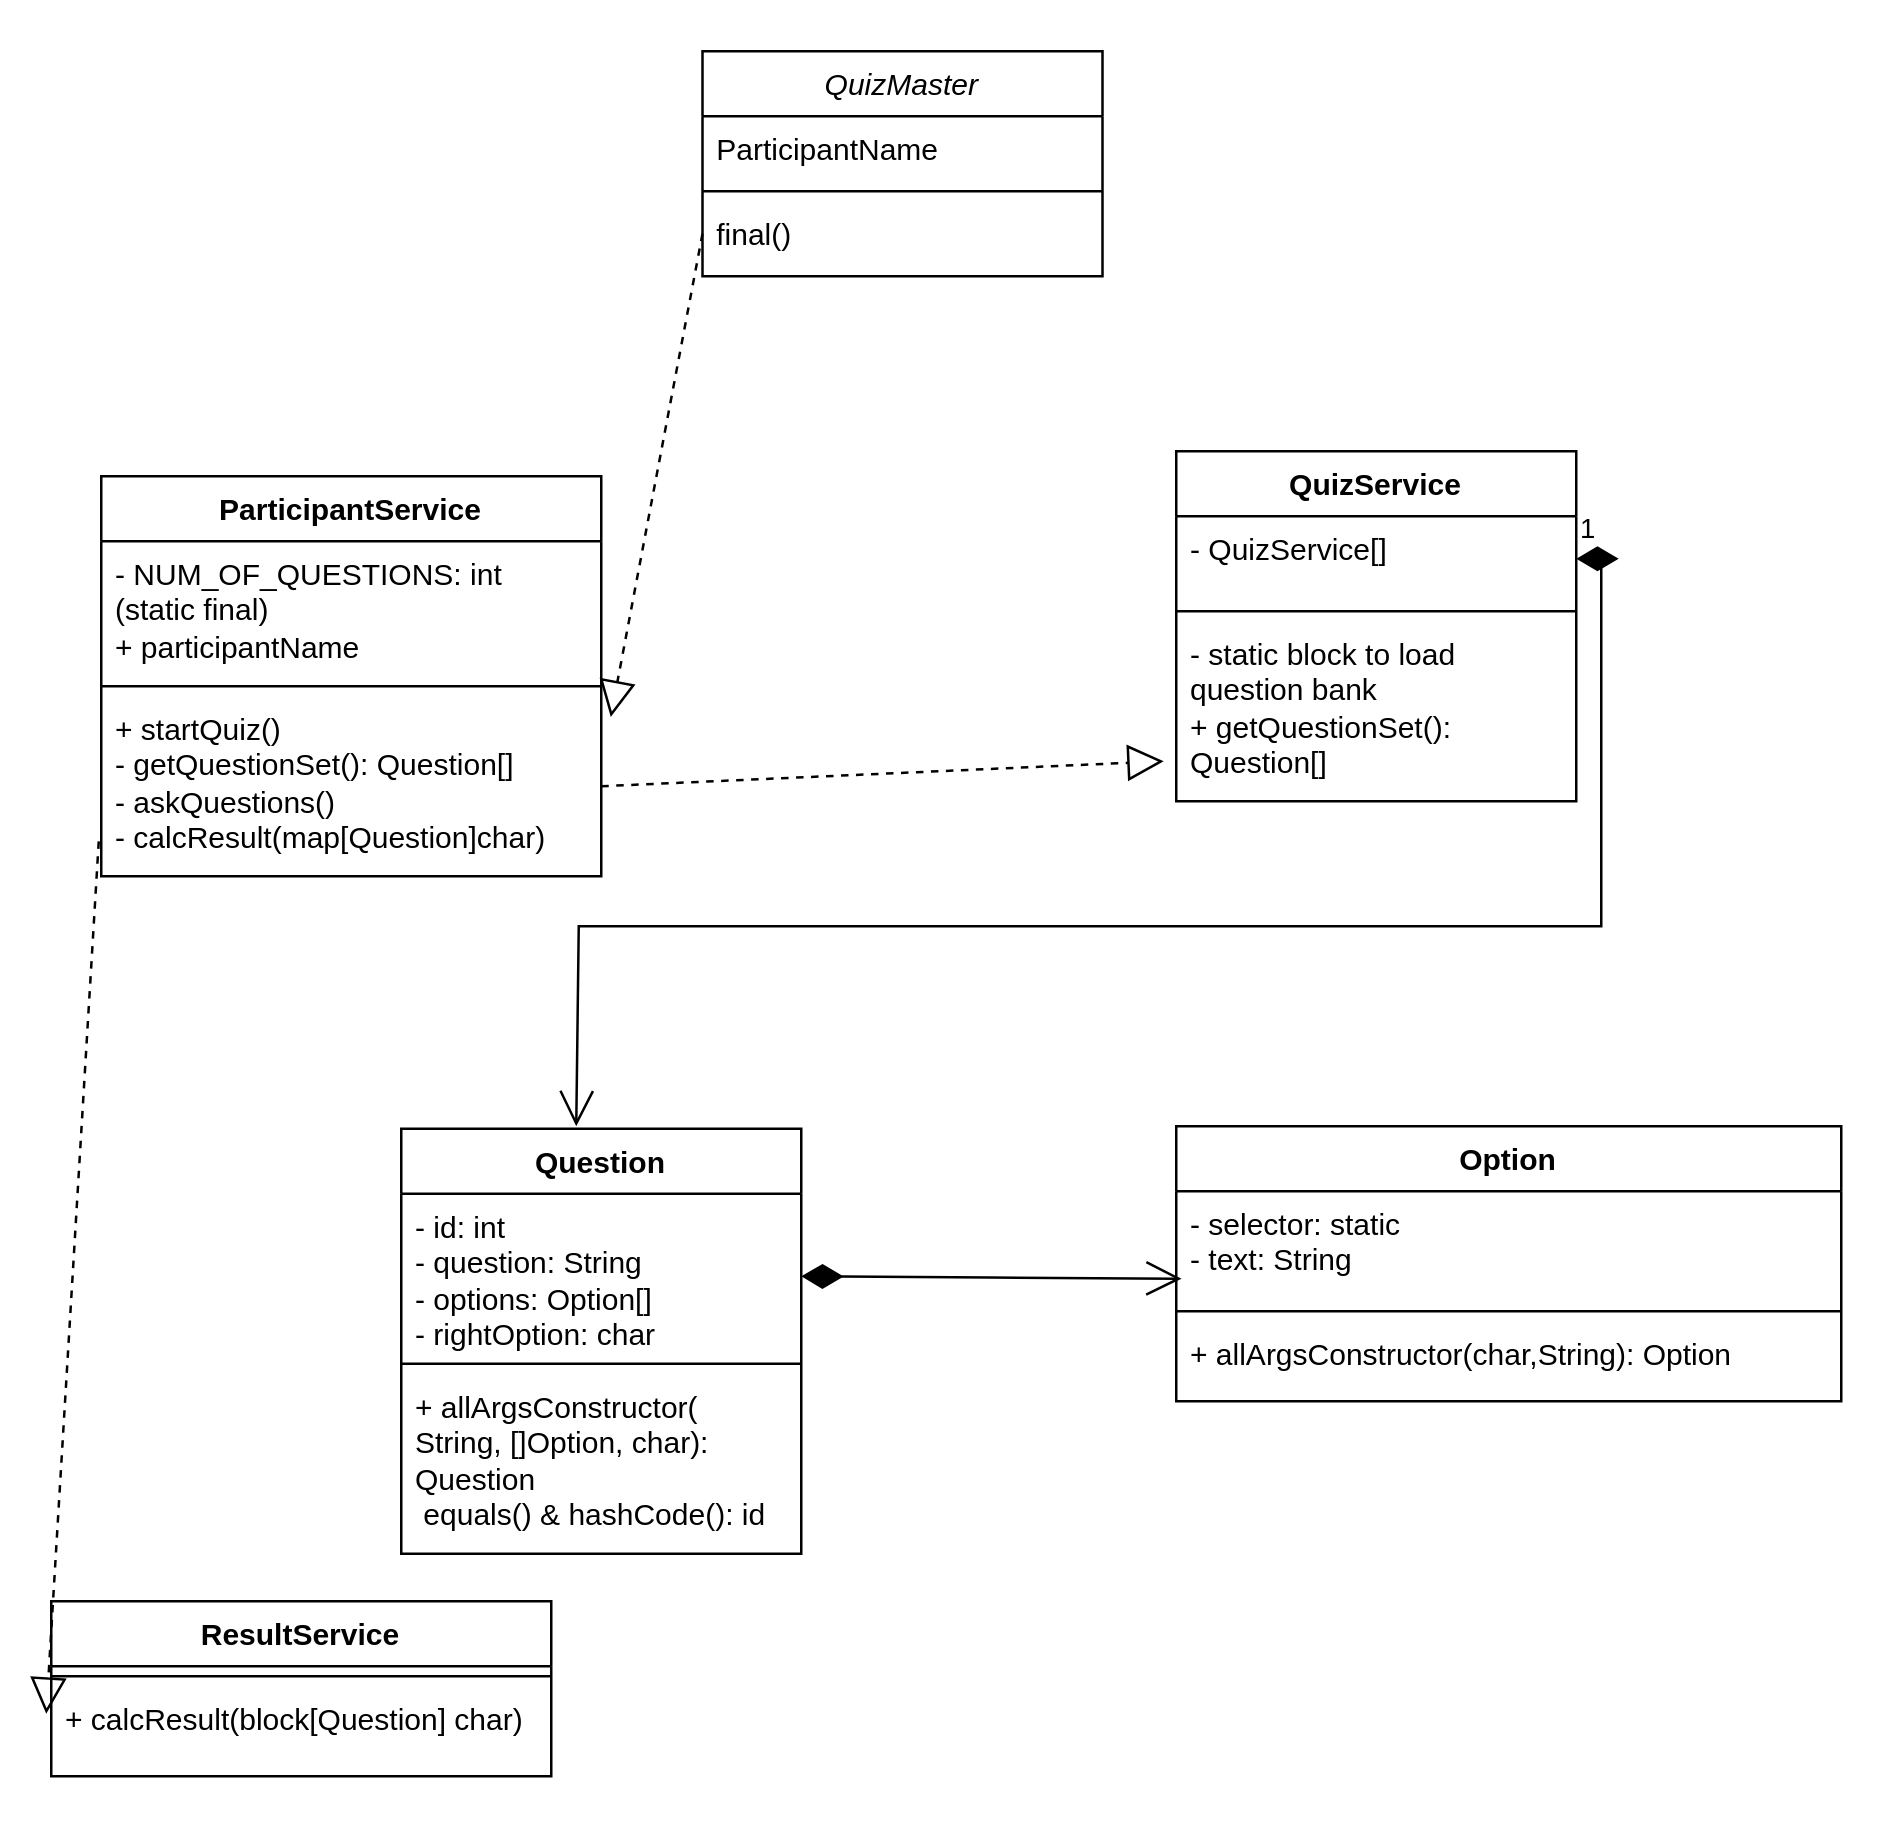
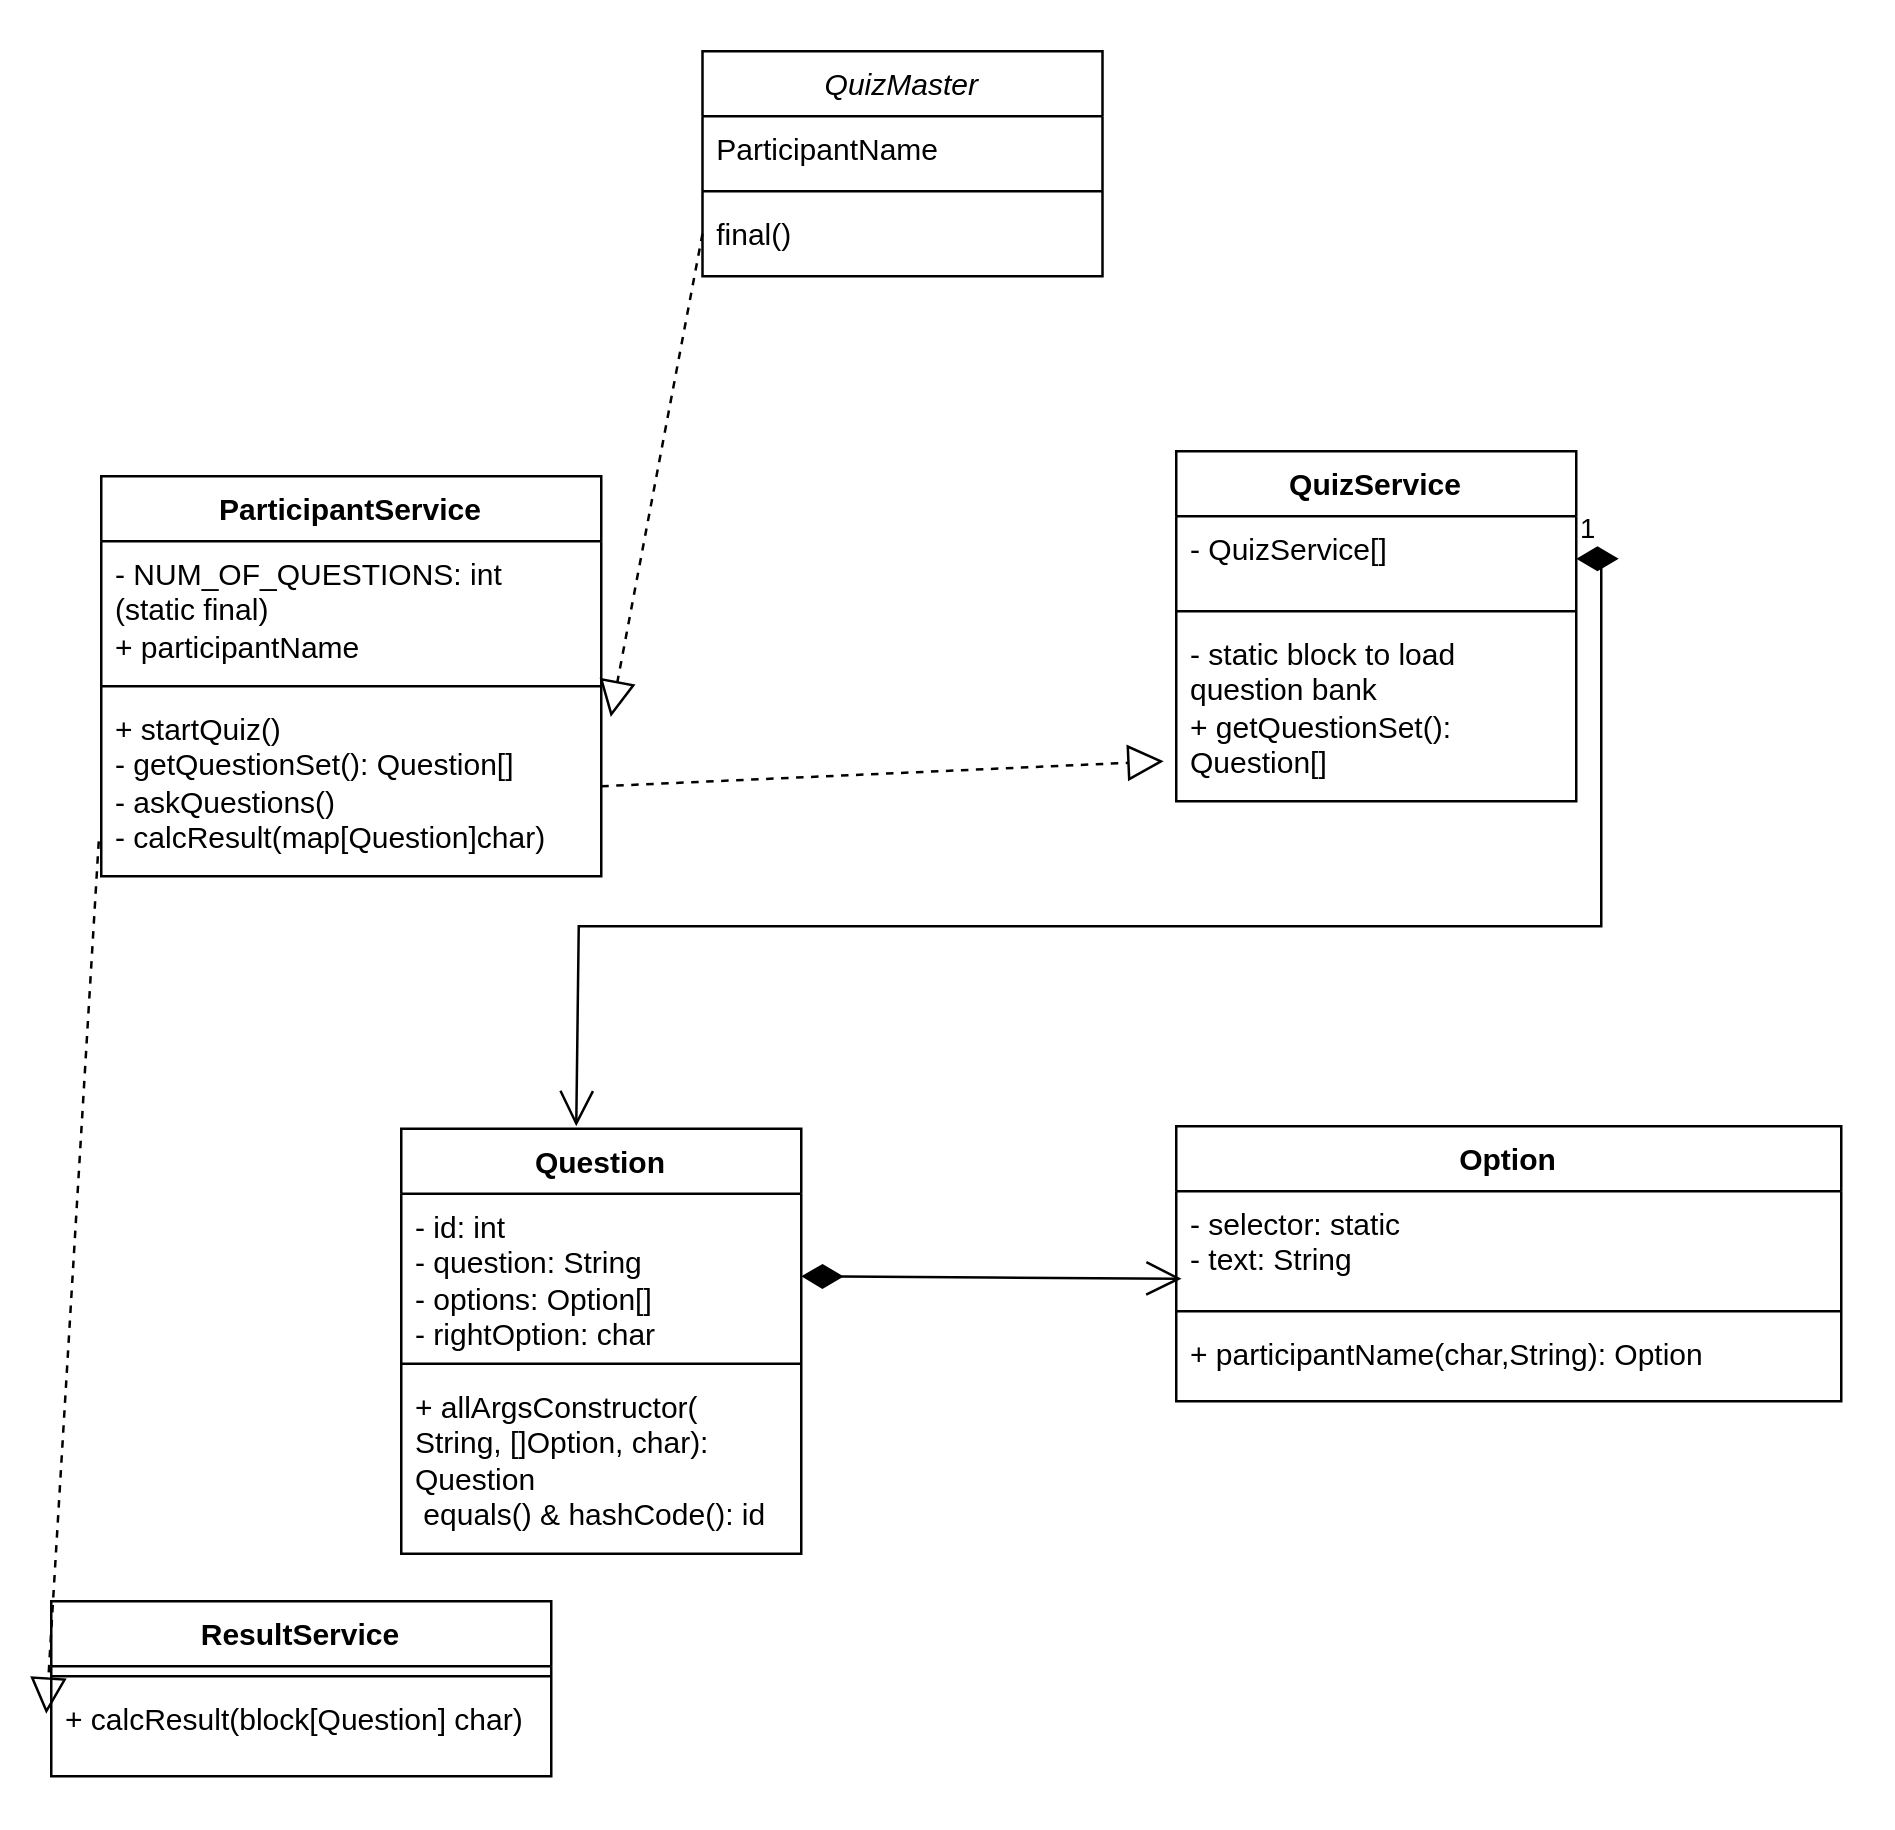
node "+ allArgsConstructor(char,String): Option": label "+ allArgsConstructor(char,String): Option" -> "+ participantName(char,String): Option"
